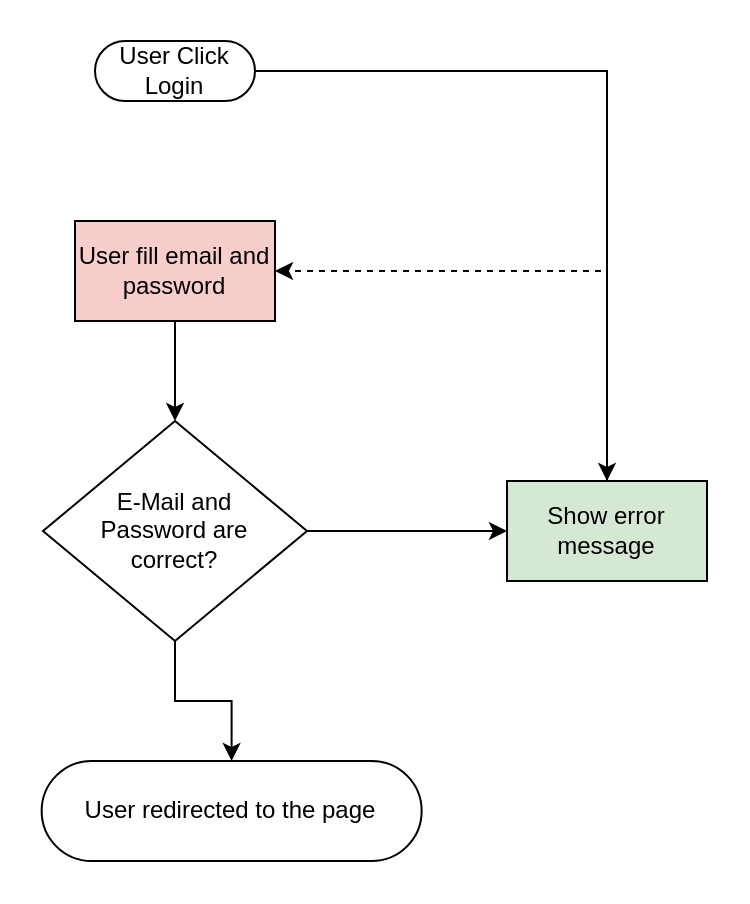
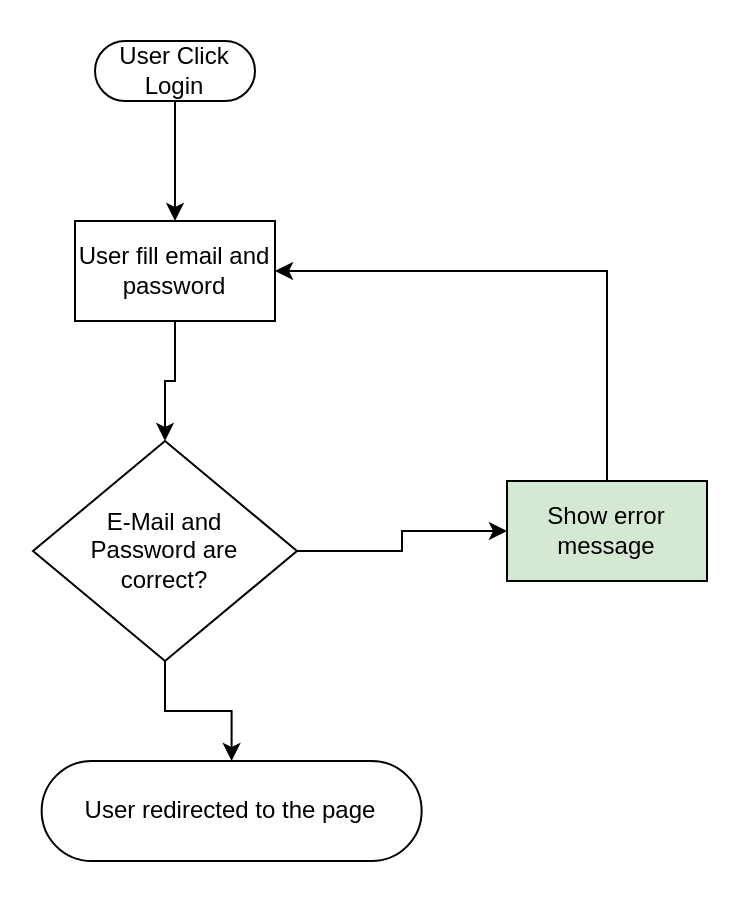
edge "User Click Login" -> "Show error message": now "User Click Login" -> "User fill email and password"
node "User fill email and password": fillcolor #f8cecc -> #ffffff
edge "Show error message" -> "User fill email and password": style dashed -> solid
node "E-Mail and Password are correct?": moved (175, 531) -> (165, 551)
